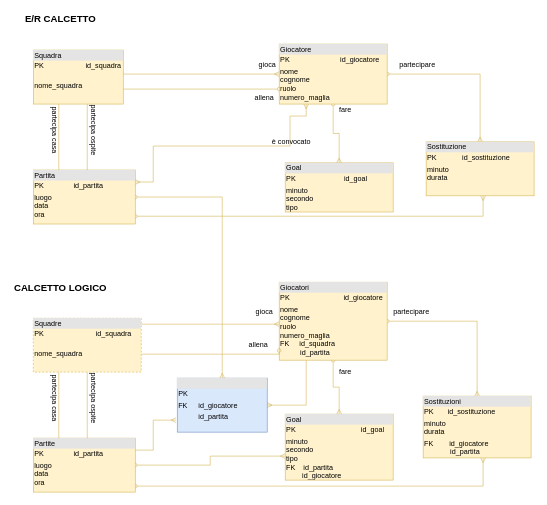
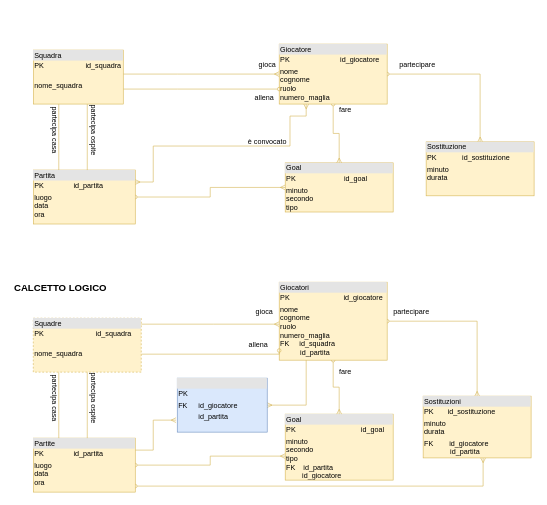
node "E/R CALCETTO": removed
node "è convocato": moved (291, 142) -> (267, 142)
edge "Sostituzione PK id_sostituzione minuto durata" -- "Partita PK id_partita luogo data ora": removed
edge "Partita PK id_partita luogo data ora" -- "PK FK id_giocatore id_partita": now "Partita PK id_partita luogo data ora" -- "Goal PK id_goal minuto secondo tipo"
